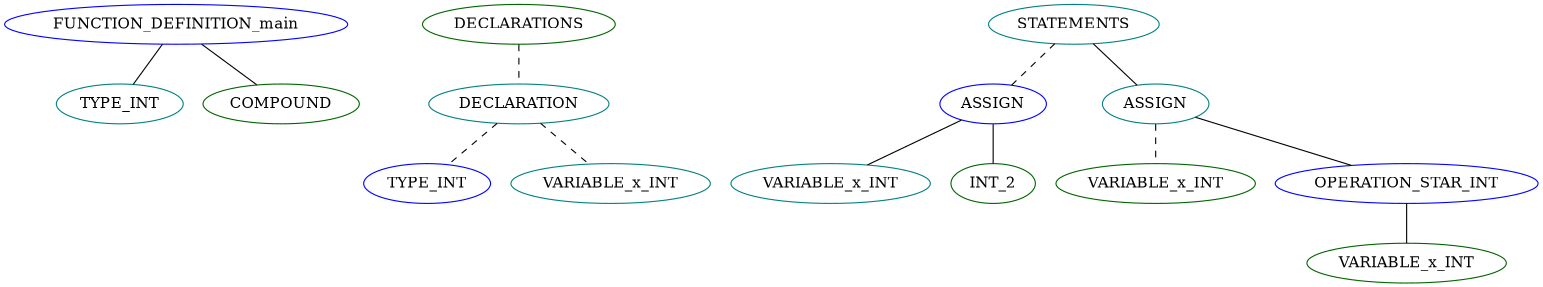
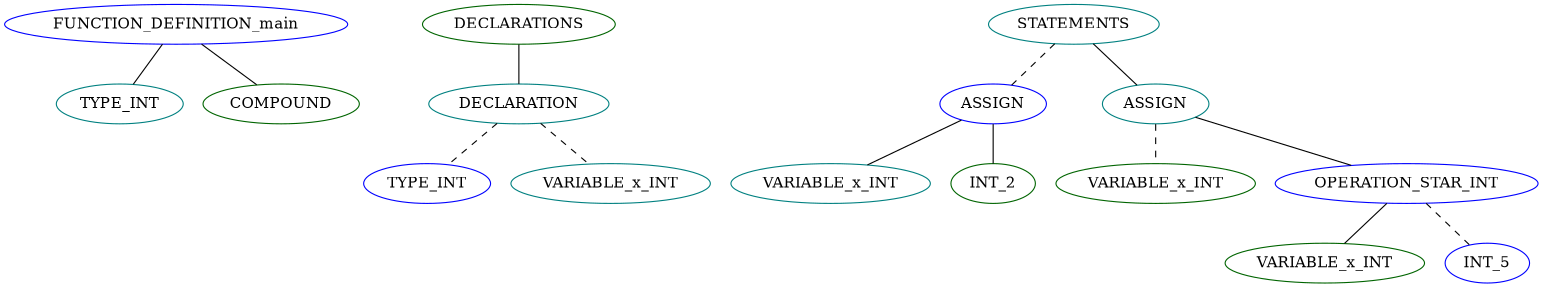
edge "DECLARATIONS" -- "DECLARATION": style dashed -> solid
node "INT_5": added
